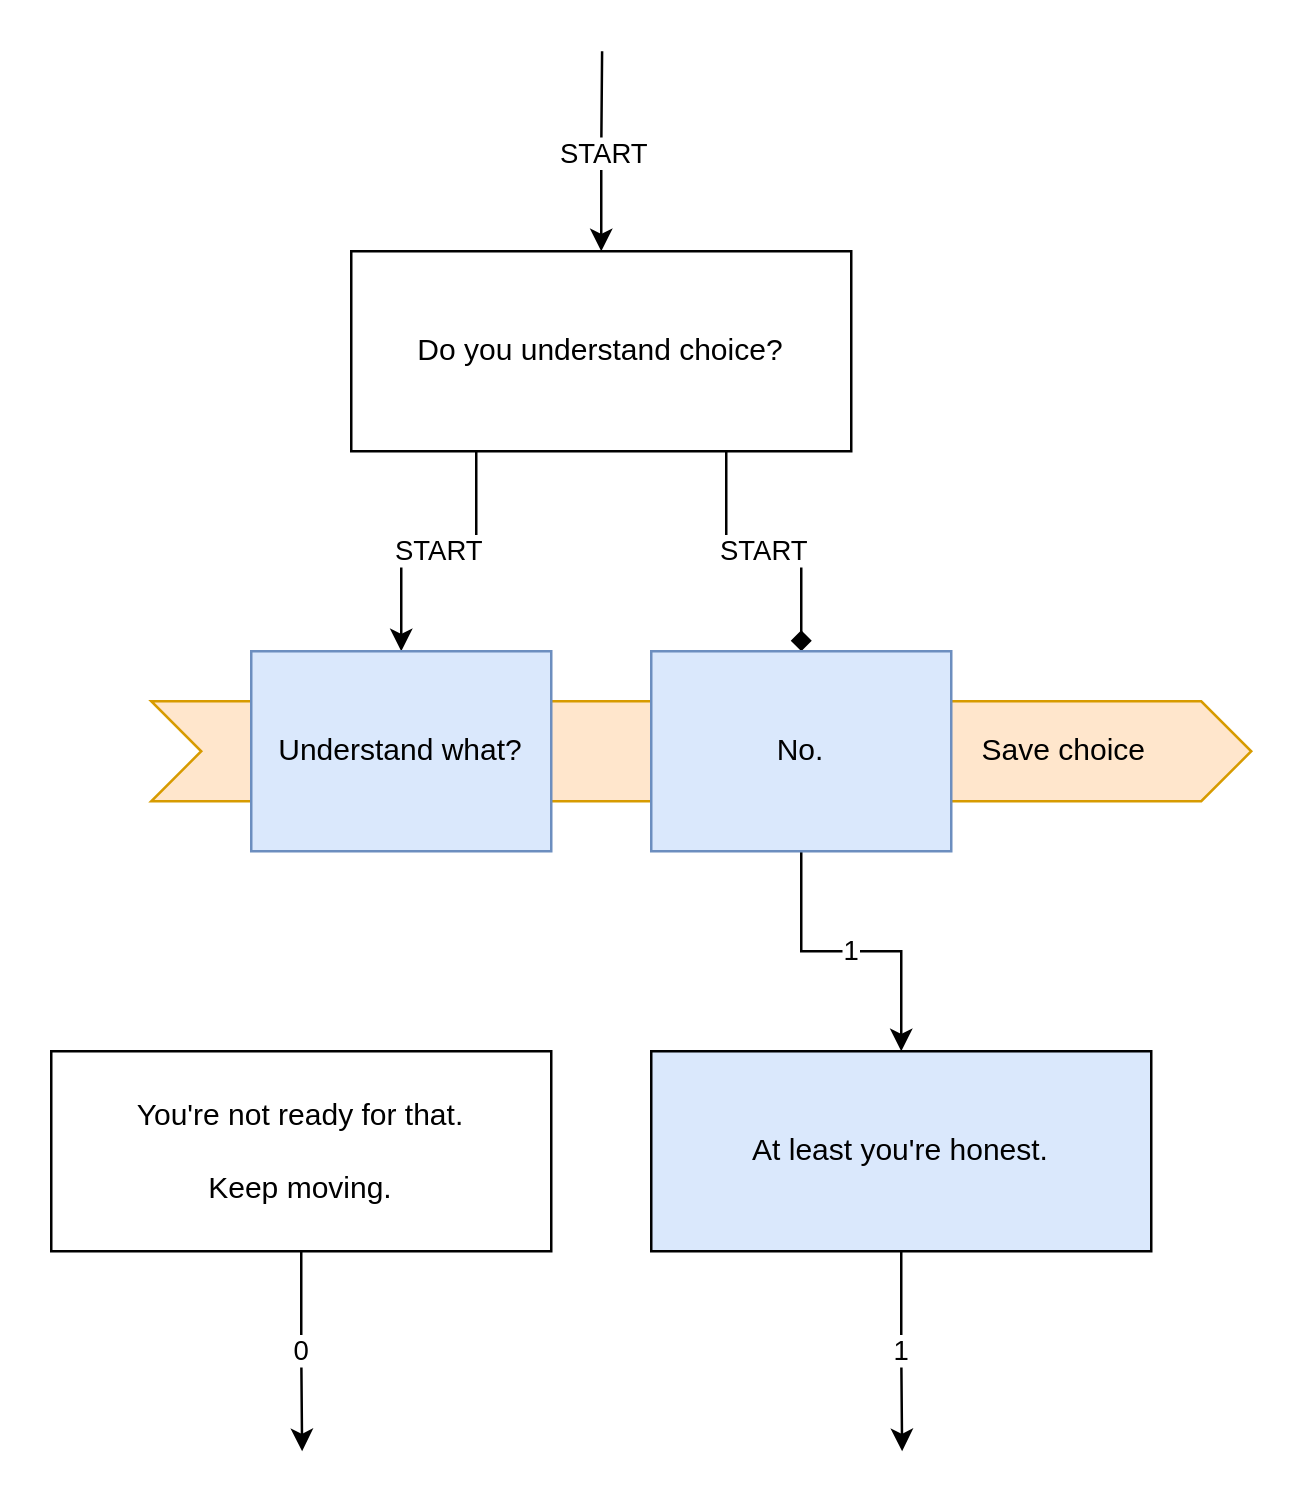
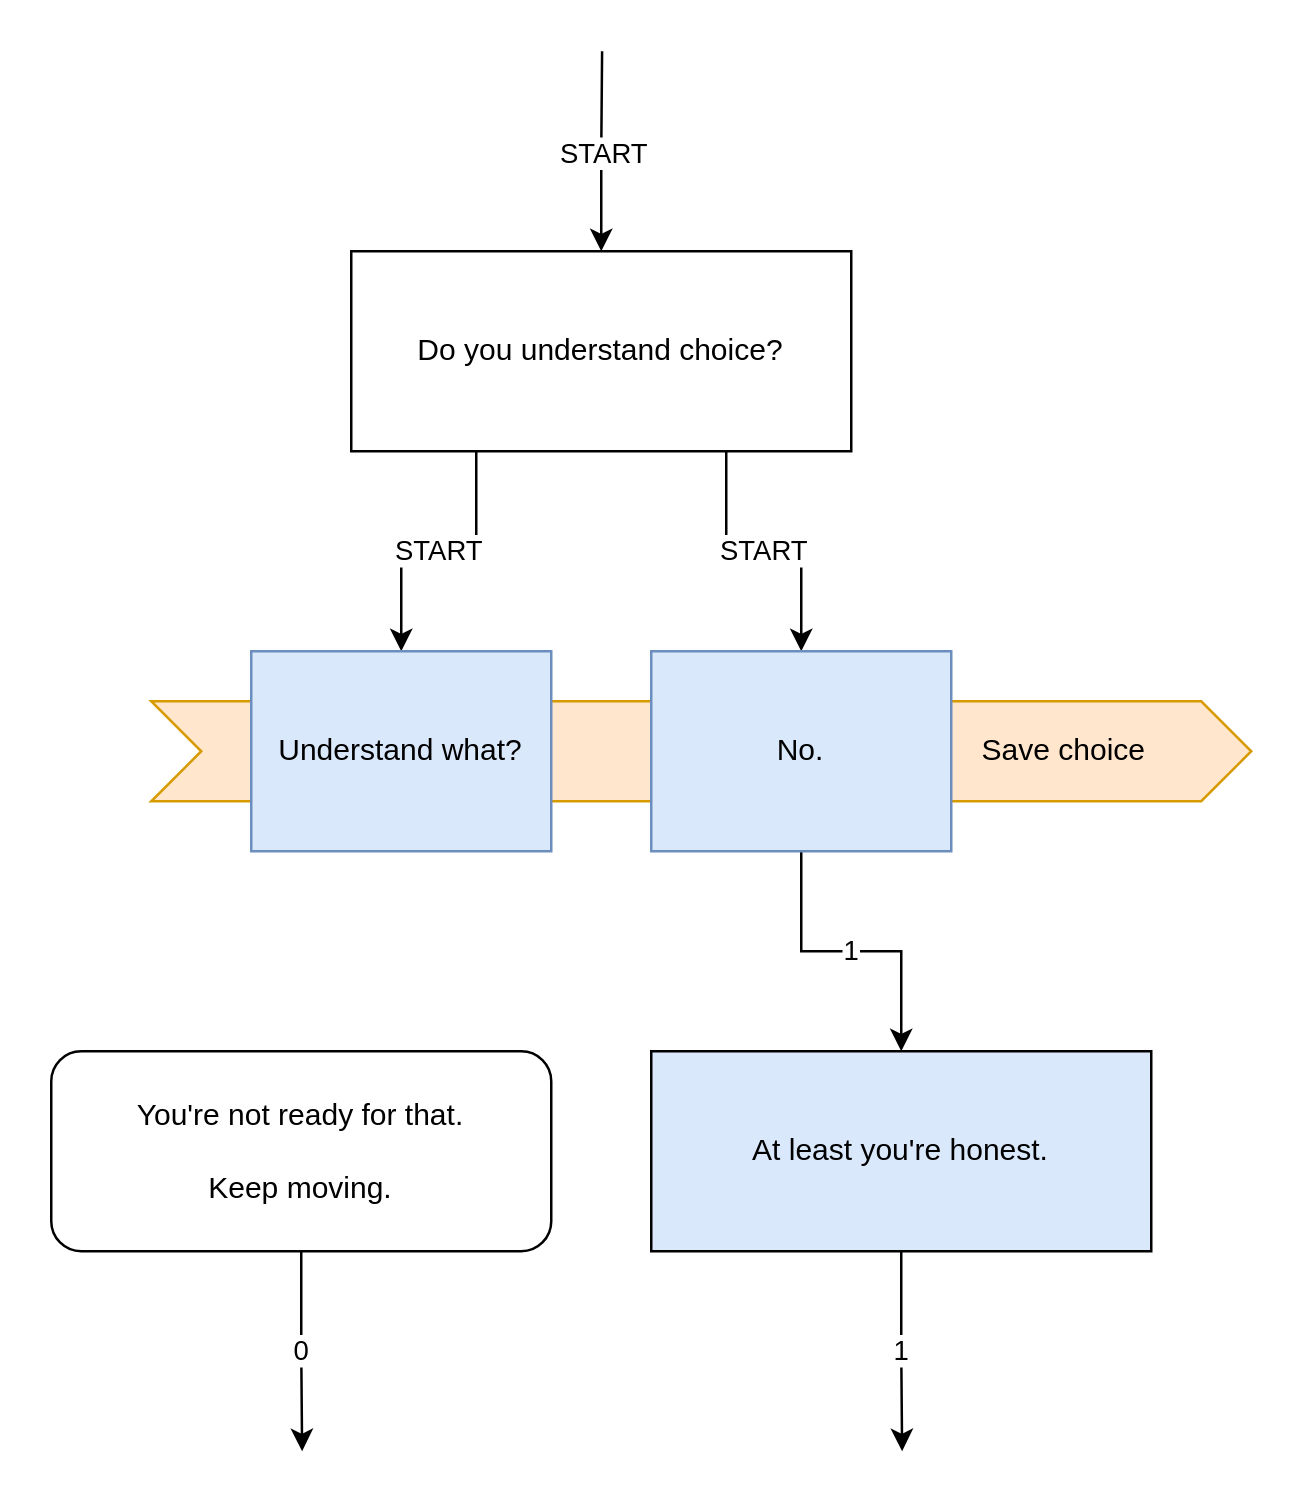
edge "Do you understand choice?" -> "No.": arrowhead diamond -> classic
node "You're not ready for that. Keep moving.": shape rectangle -> rounded rectangle
